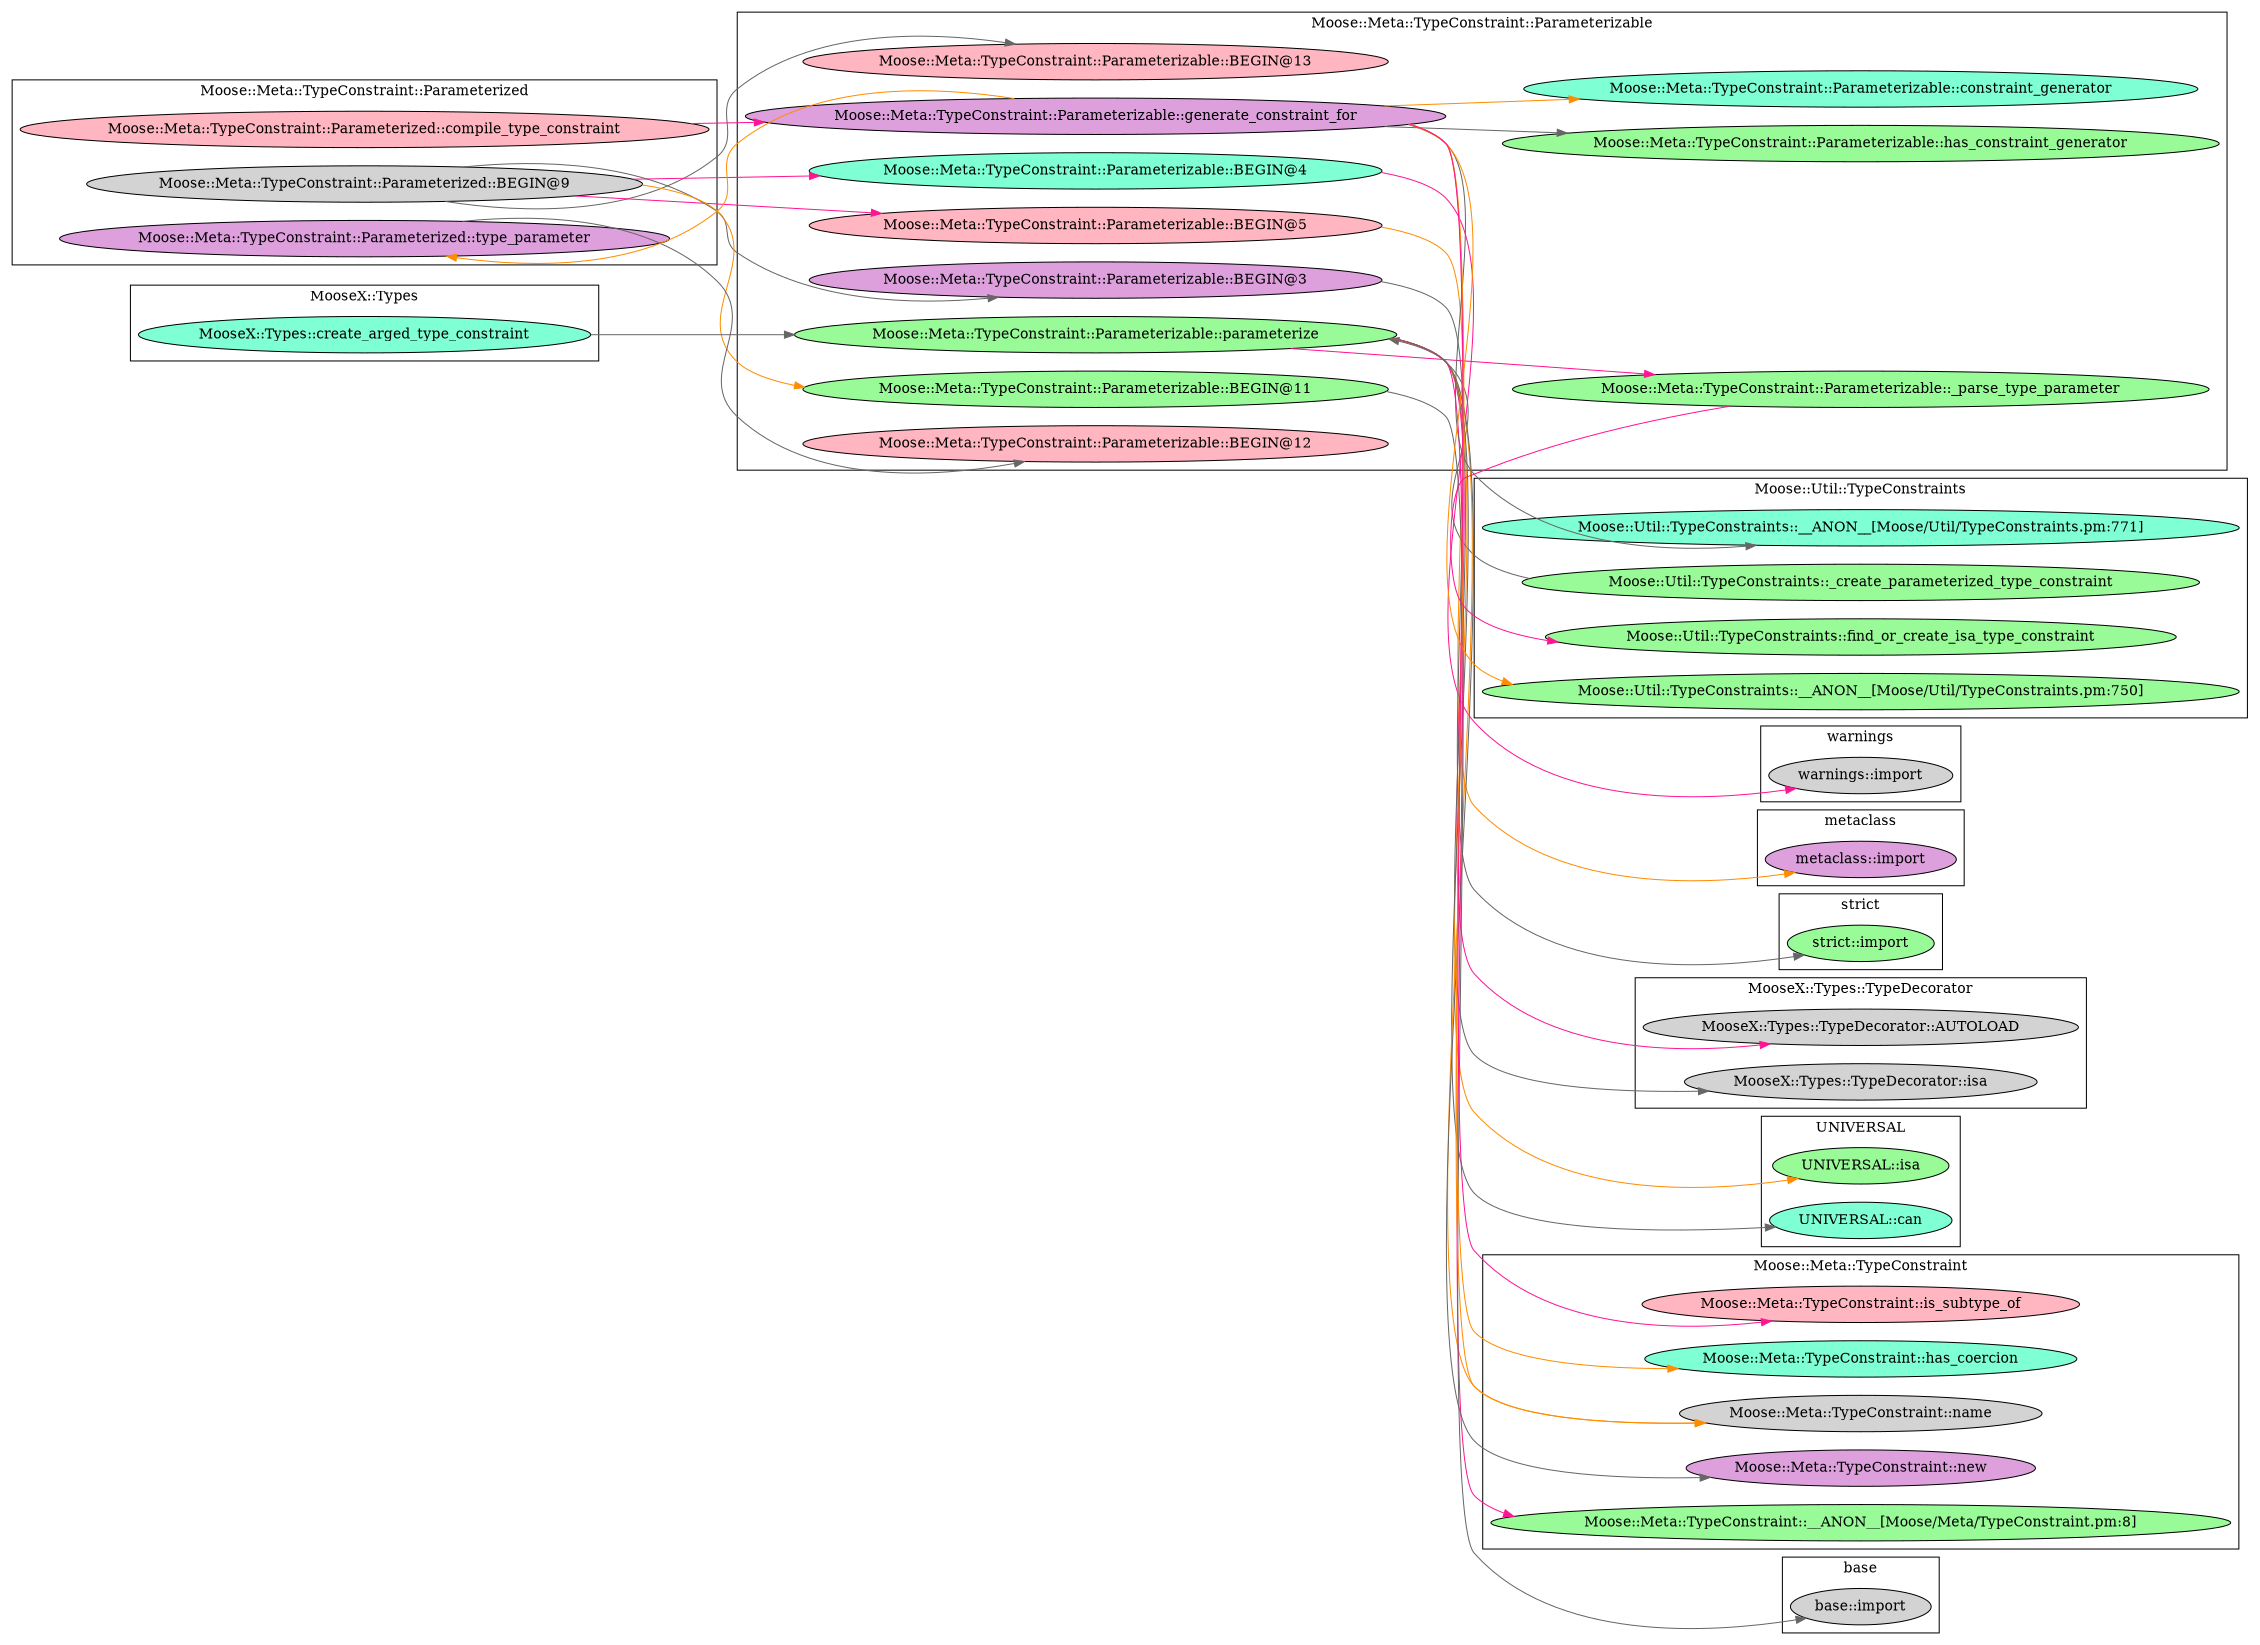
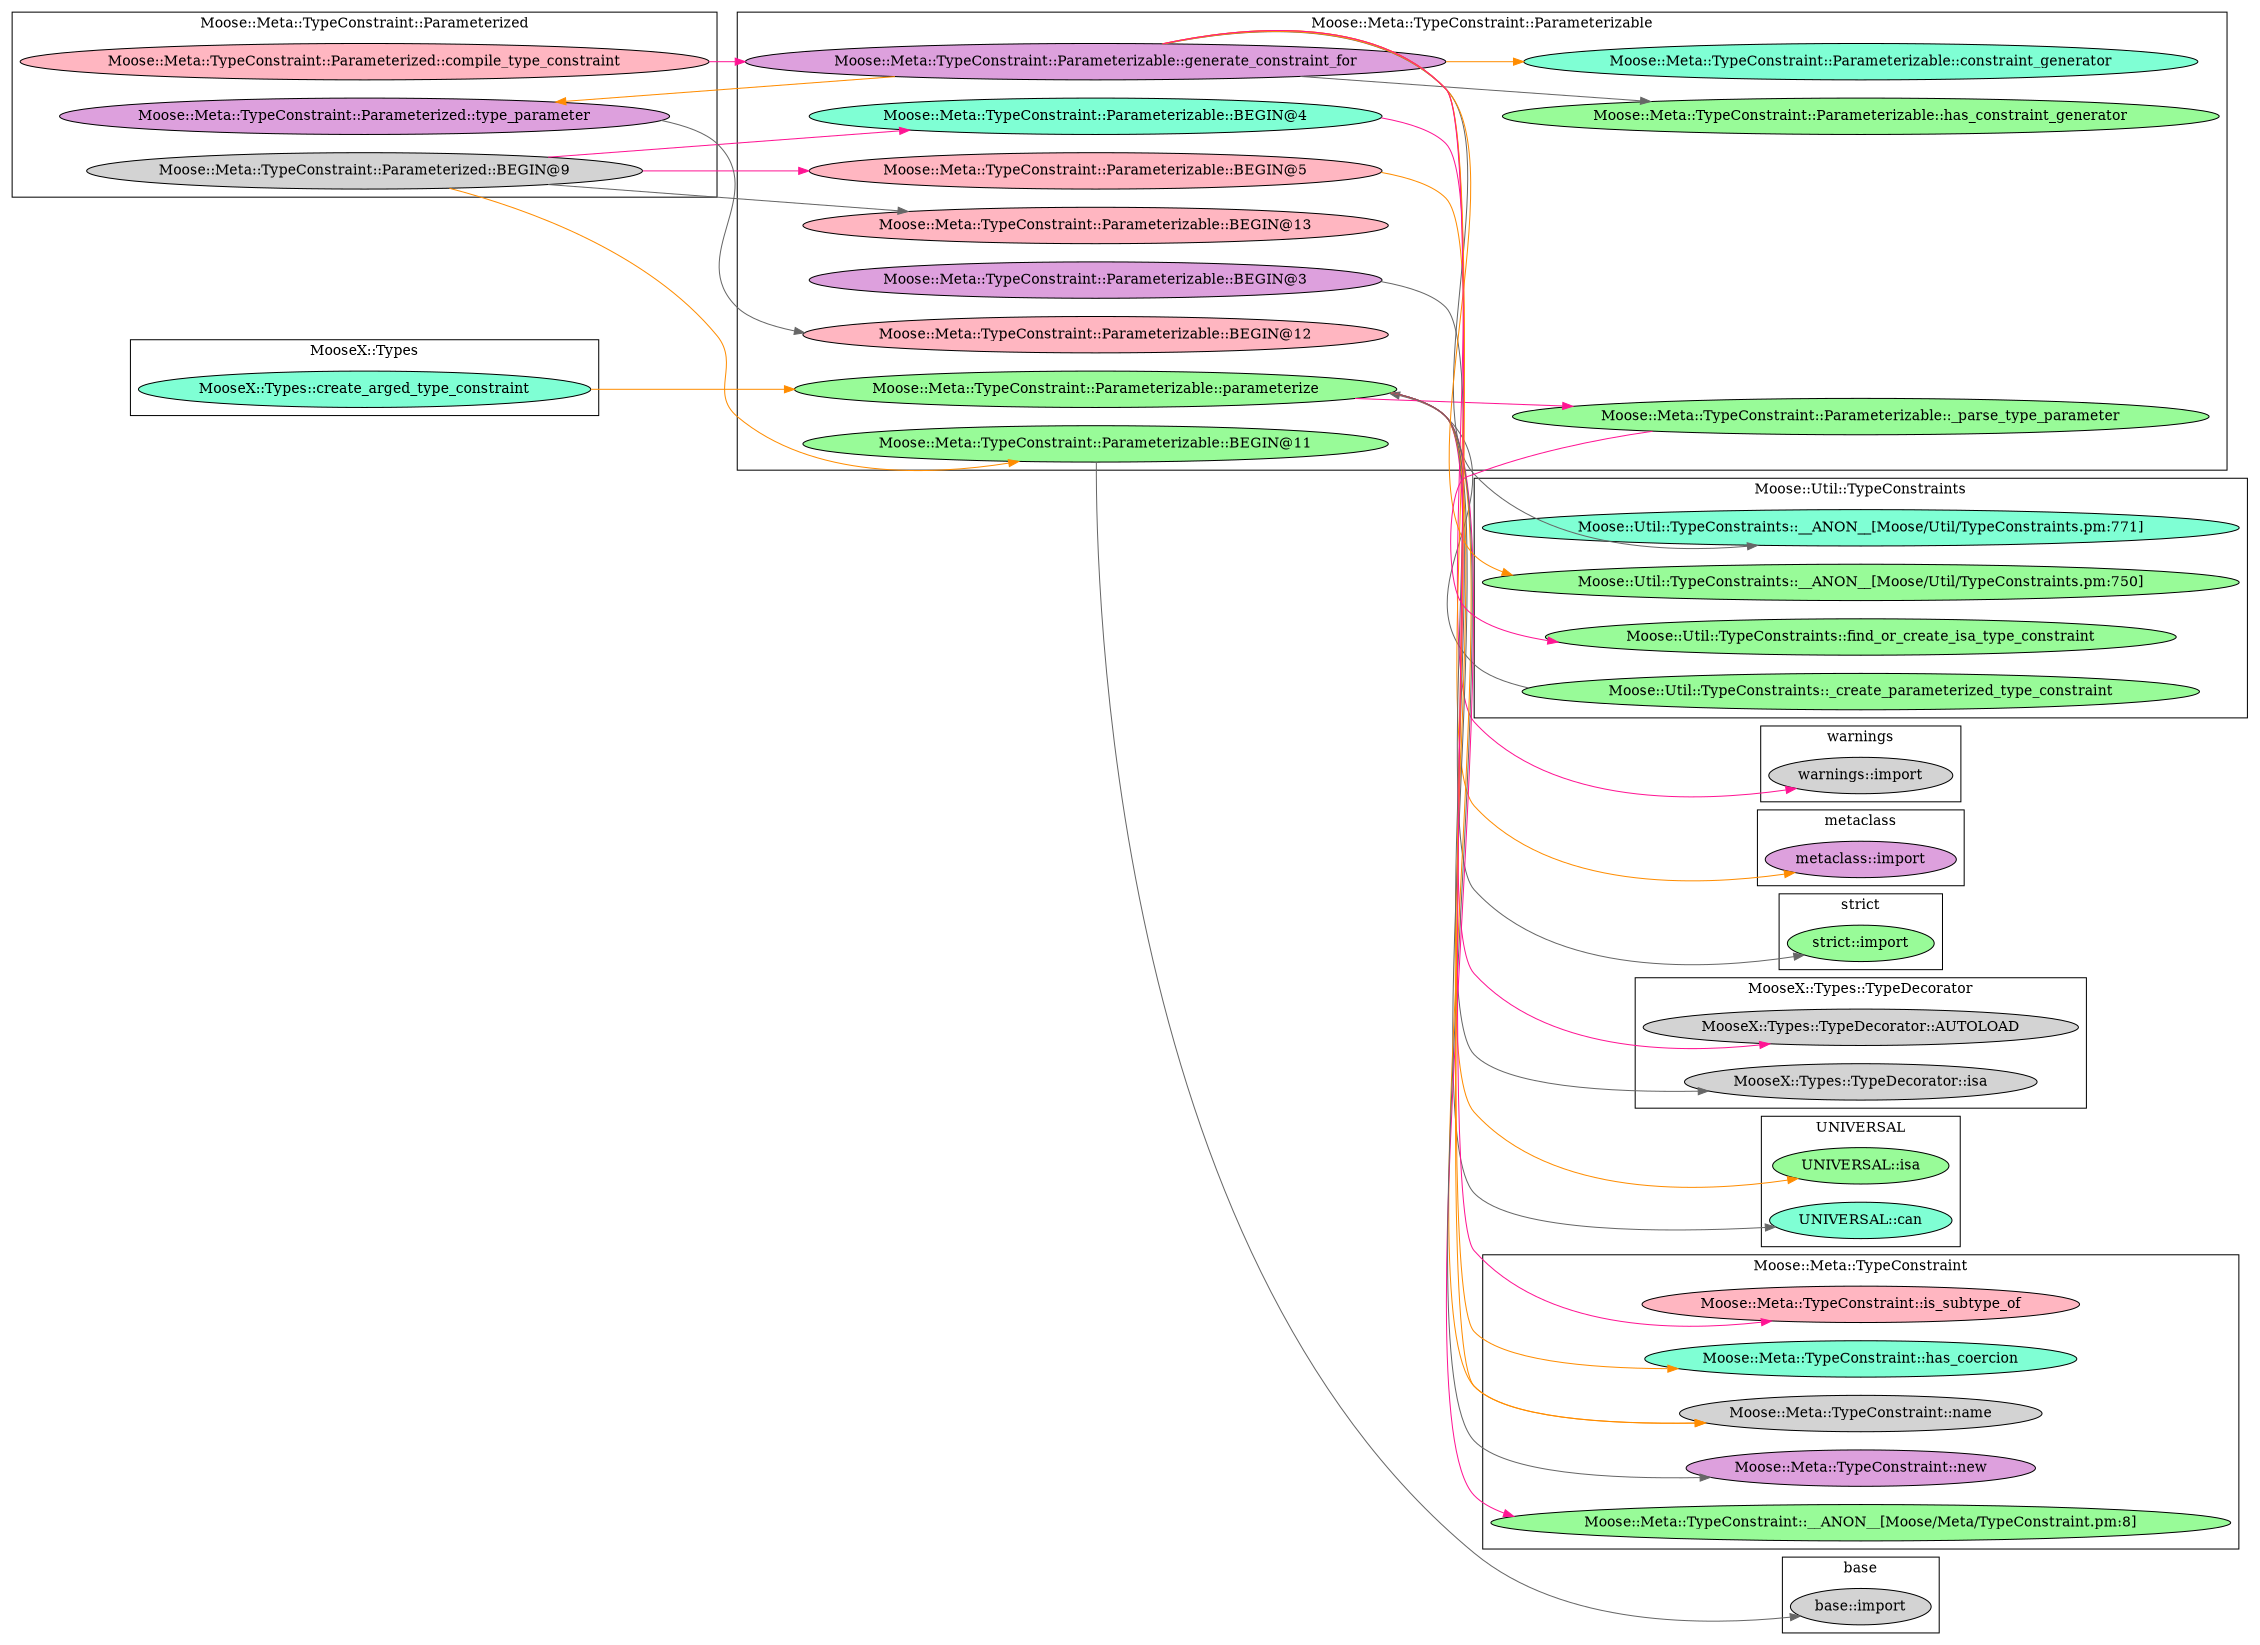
edge "Moose::Meta::TypeConstraint::Parameterized::BEGIN@9" -> "Moose::Meta::TypeConstraint::Parameterizable::BEGIN@3": removed
edge "MooseX::Types::create_arged_type_constraint" -> "Moose::Meta::TypeConstraint::Parameterizable::parameterize": color gray40 -> darkorange
